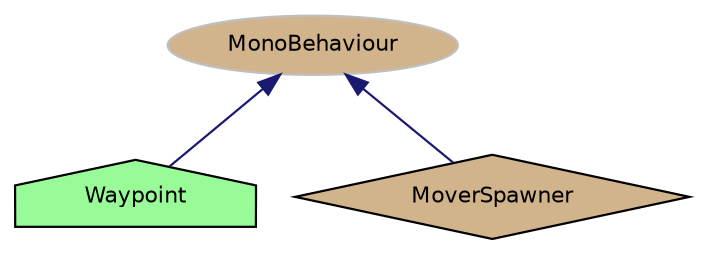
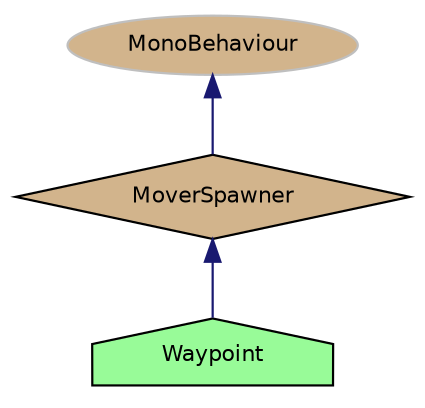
edge "Waypoint" -> "MonoBehaviour": now "Waypoint" -> "MoverSpawner"
